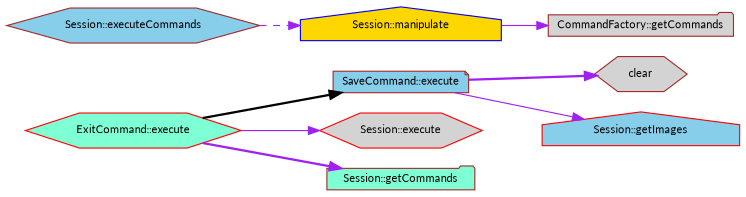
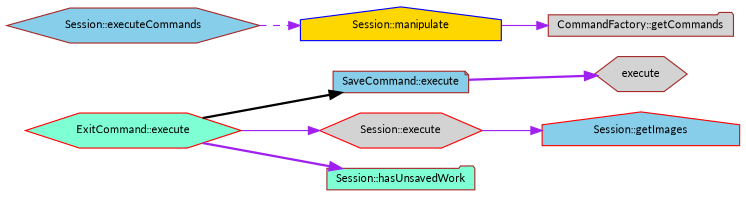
node "clear": label "clear" -> "execute"
edge "SaveCommand::execute" -> "Session::getImages": now "Session::execute" -> "Session::getImages"
node "Session::getCommands": label "Session::getCommands" -> "Session::hasUnsavedWork"
